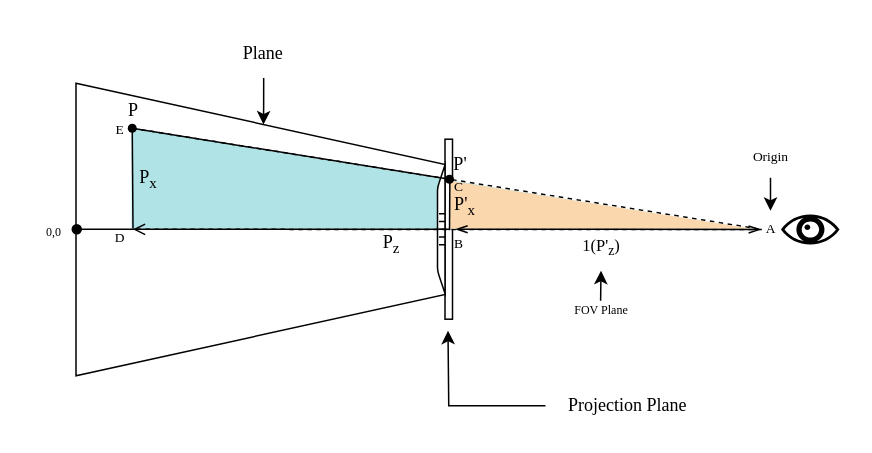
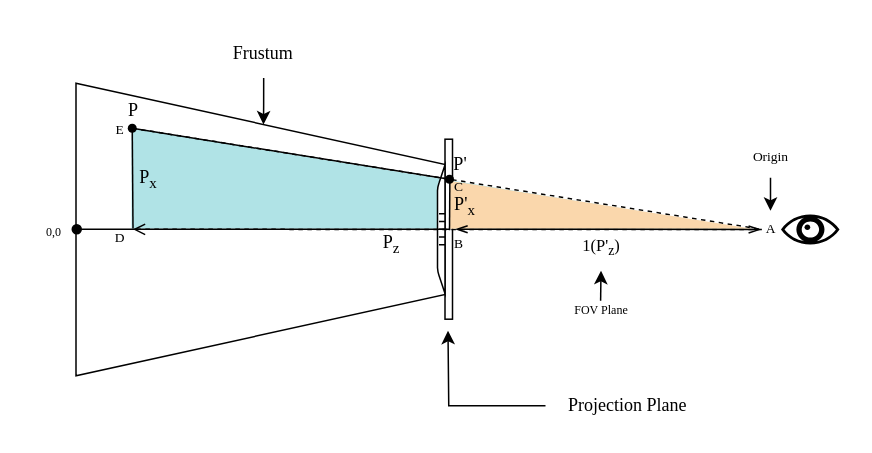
node "Plane": label "Plane" -> "Frustum"
